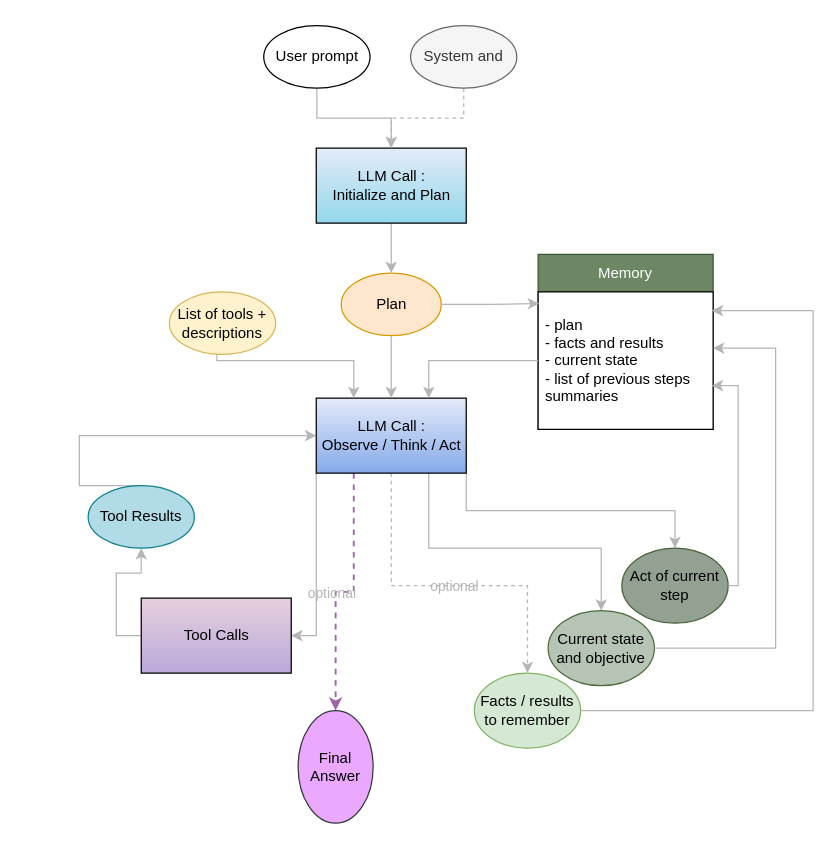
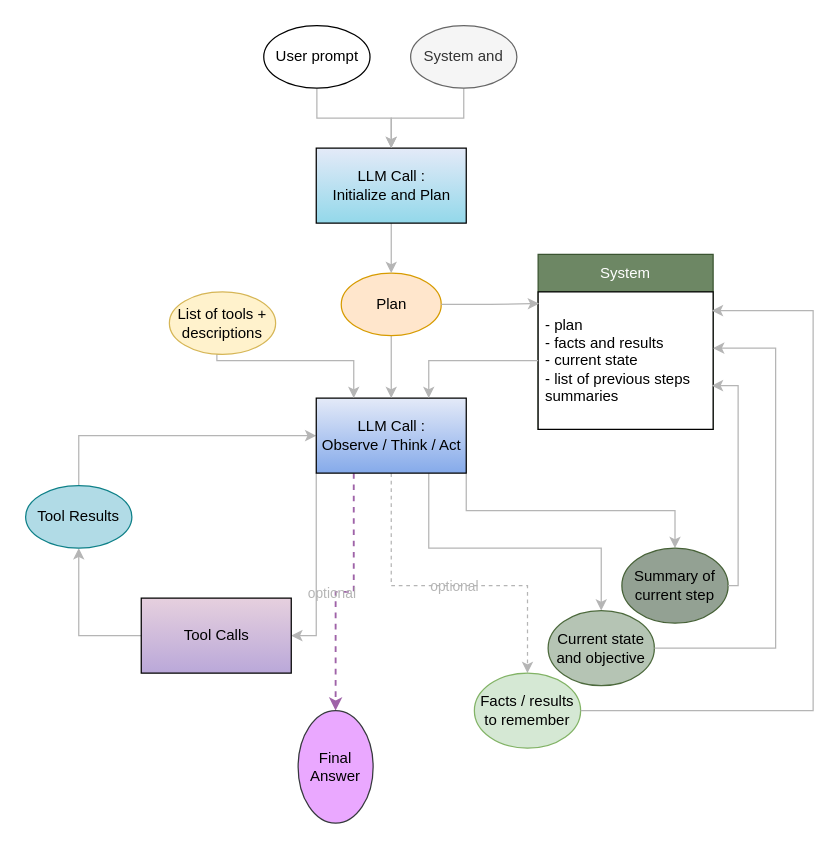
edge "System and" -> "LLM Call : Initialize and Plan": style dashed -> solid
node "Memory": label "Memory" -> "System"
node "Tool Results": moved (141, 517) -> (79, 517)
node "Act of current step": label "Act of current step" -> "Summary of current step"
